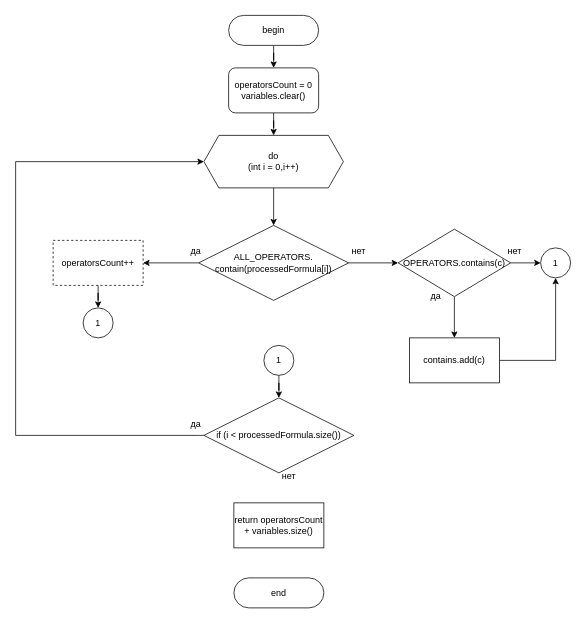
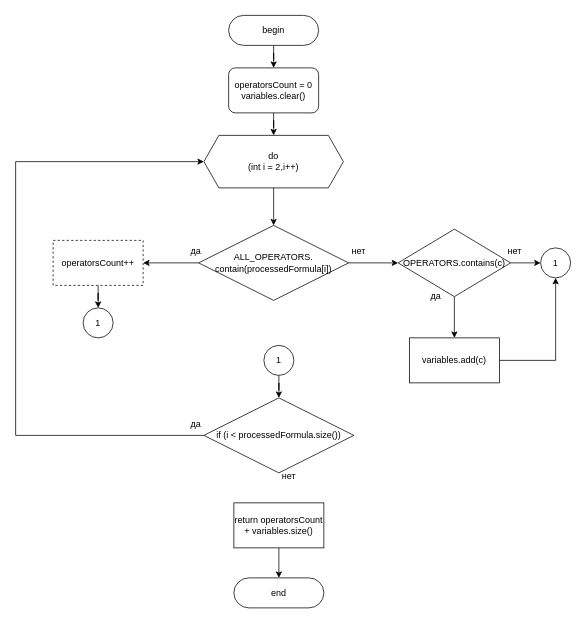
node "do (int i = 0,i++)": label "do (int i = 0,i++)" -> "do (int i = 2,i++)"
node "contains.add(c)": label "contains.add(c)" -> "variables.add(c)"
edge "return operatorsCount + variables.size()" -> "end": added
